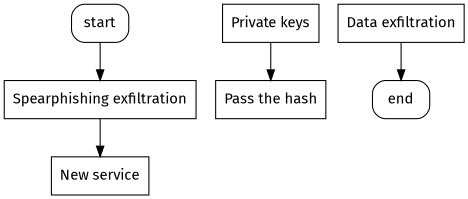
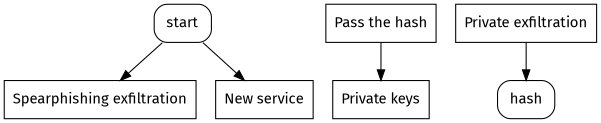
node "Data exfiltration": label "Data exfiltration" -> "Private exfiltration"
edge "Private keys" -> "Pass the hash": reversed
node "end": label "end" -> "hash"
edge "Spearphishing exfiltration" -> "New service": now "start" -> "New service"
